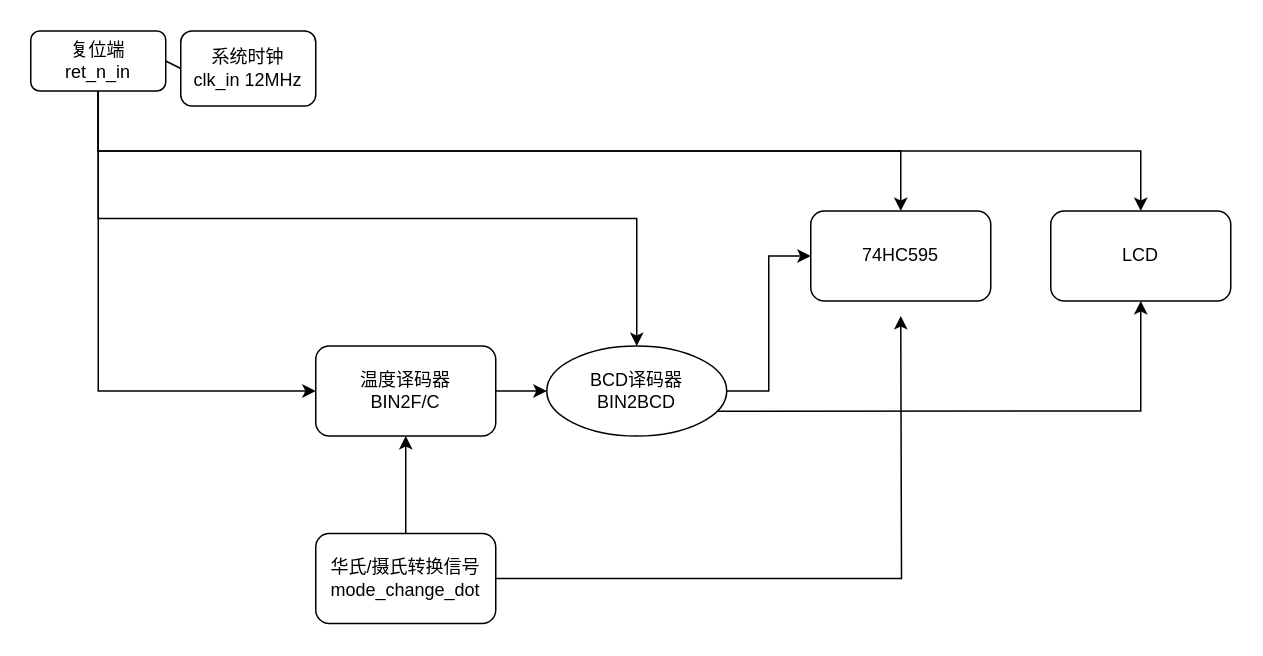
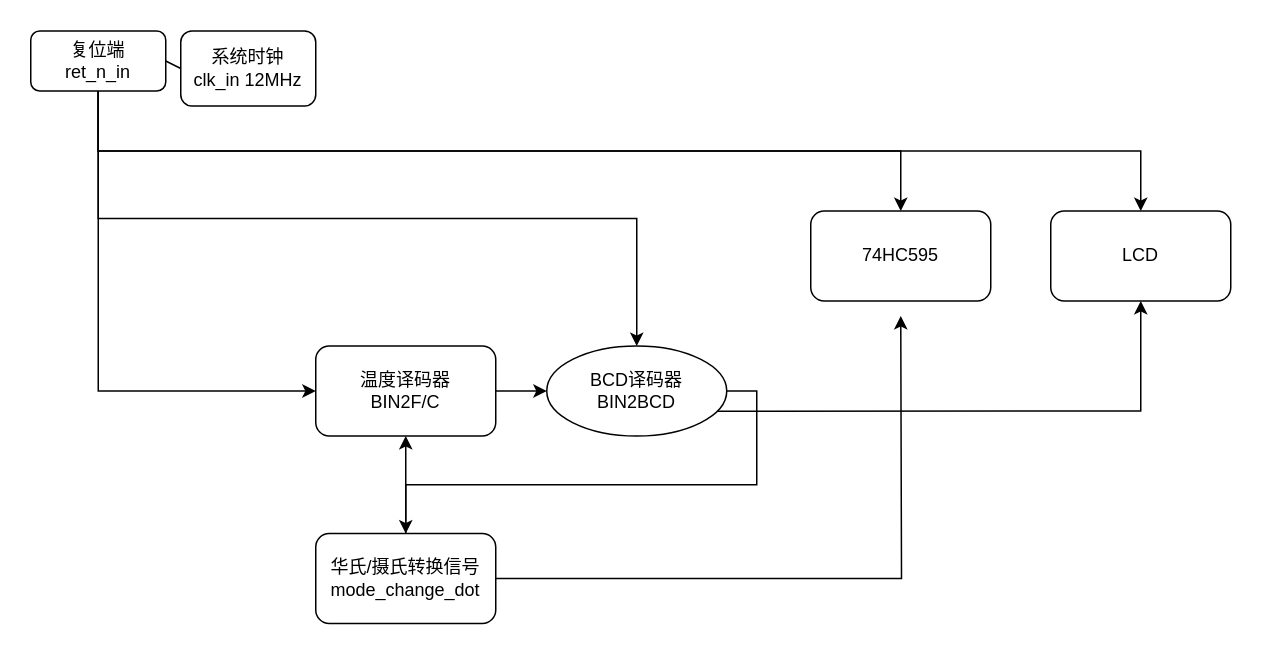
edge "BCD译码器 BIN2BCD" -> "74HC595": now "BCD译码器 BIN2BCD" -> "华氏/摄氏转换信号 mode_change_dot"
